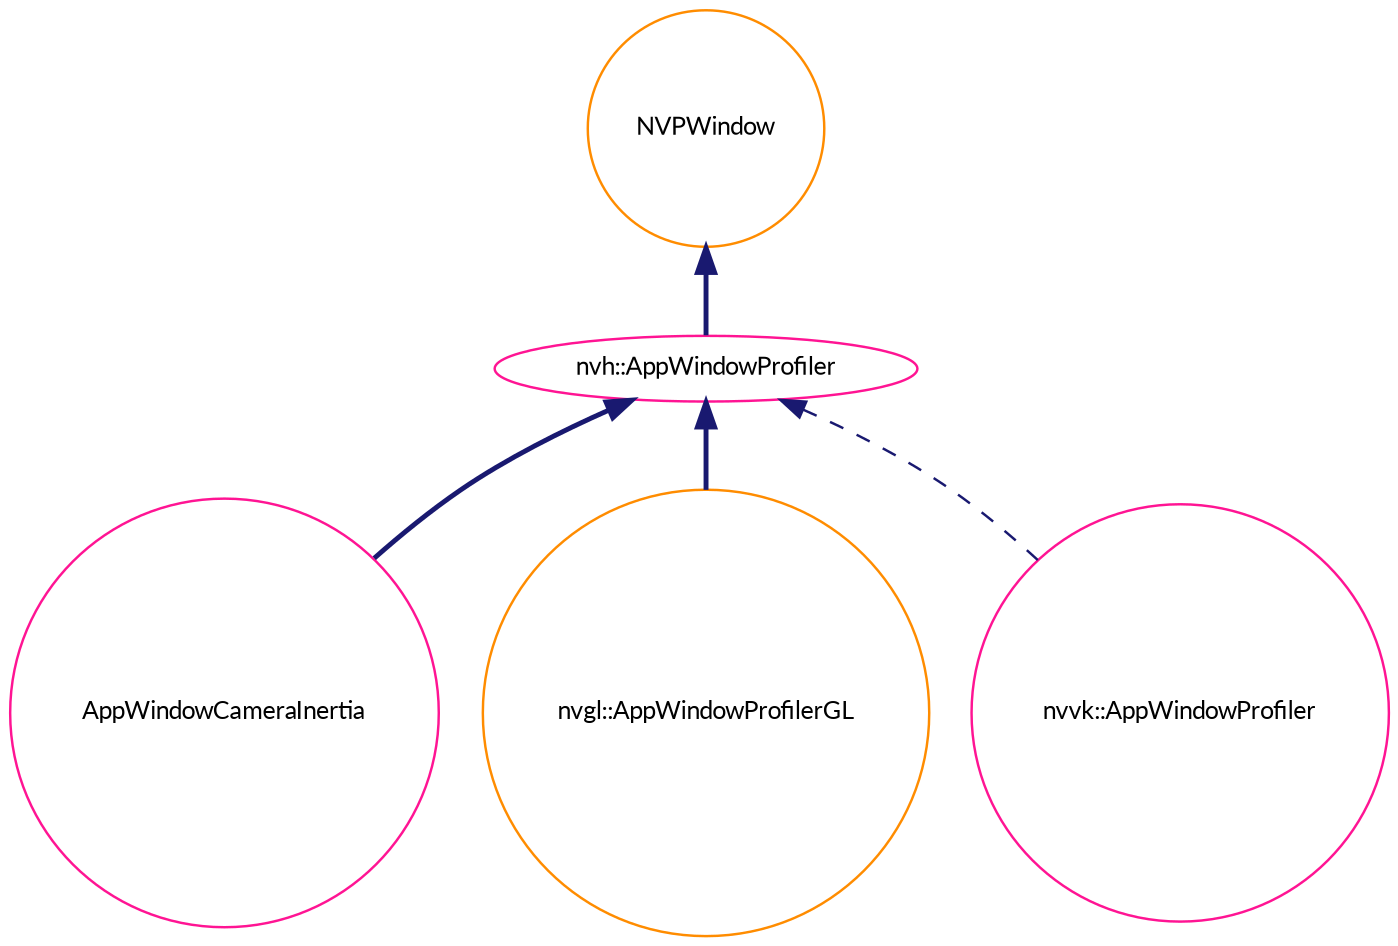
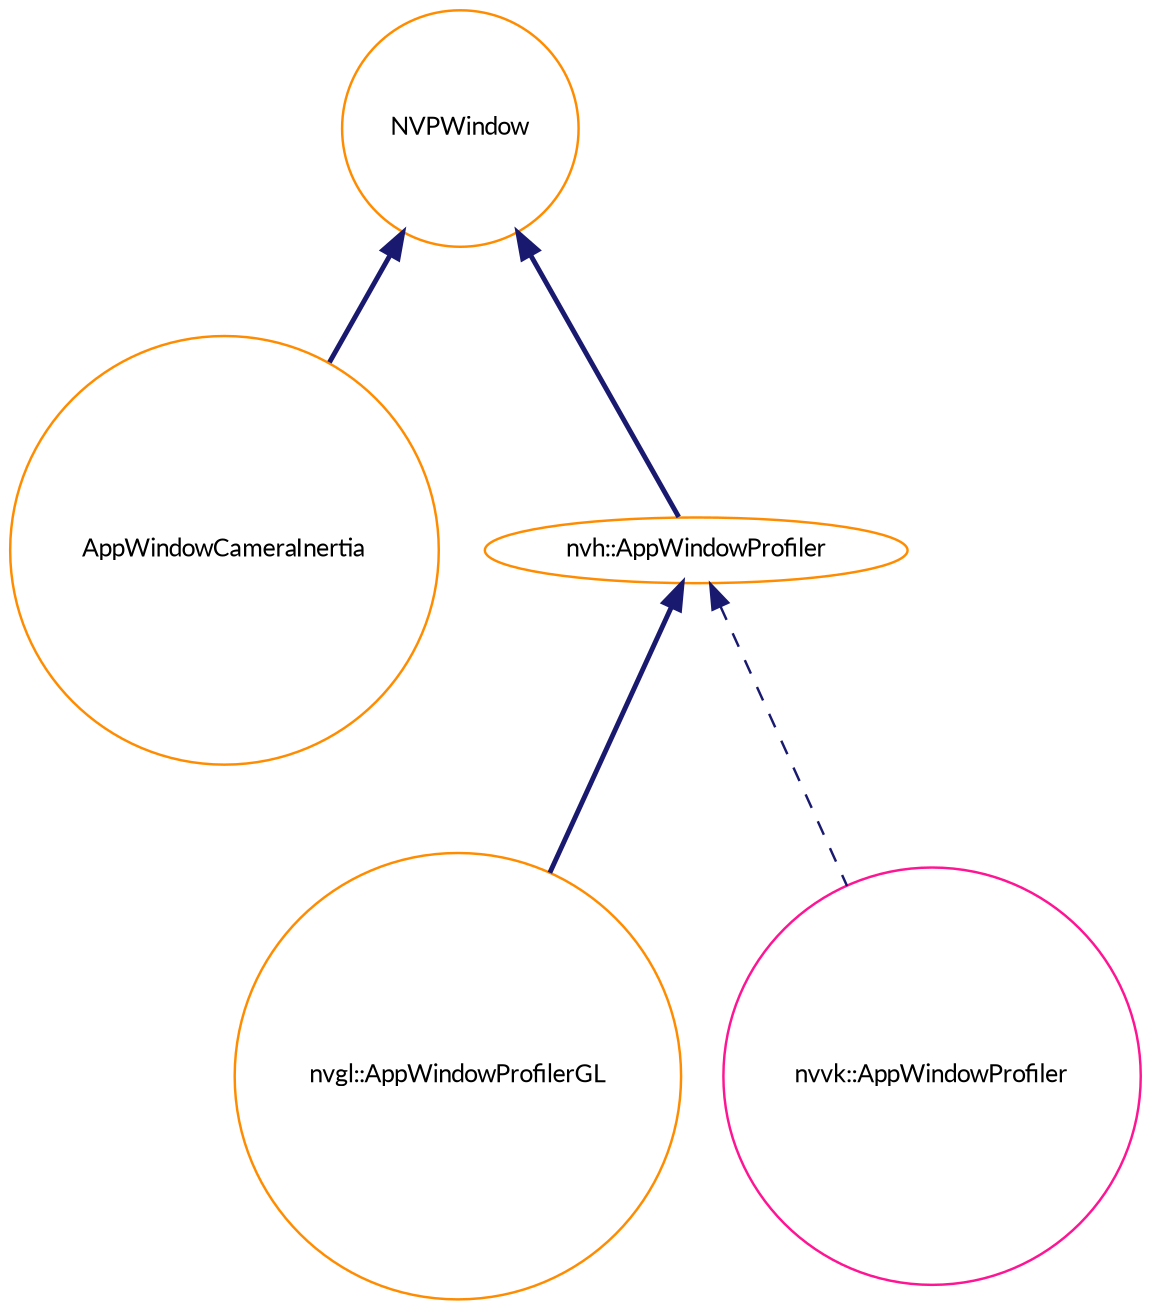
node "nvh::AppWindowProfiler": color deeppink -> darkorange
edge "AppWindowCameraInertia" -> "nvh::AppWindowProfiler": now "AppWindowCameraInertia" -> "NVPWindow"
node "AppWindowCameraInertia": color deeppink -> darkorange
